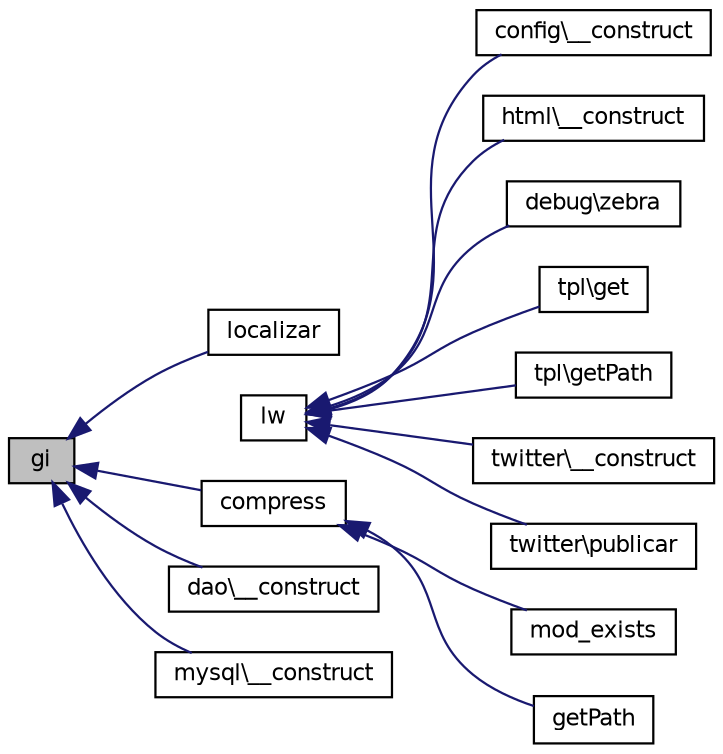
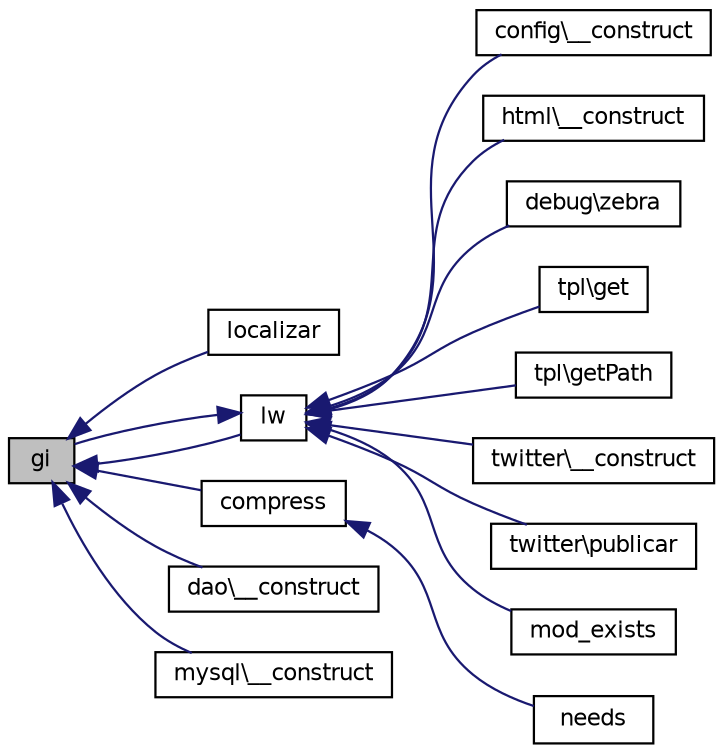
edge "gi" -> "lw": added
edge "lw" -> "gi": added
edge "mod_exists" -> "compress": now "mod_exists" -> "lw"
node "getPath": label "getPath" -> "needs"
